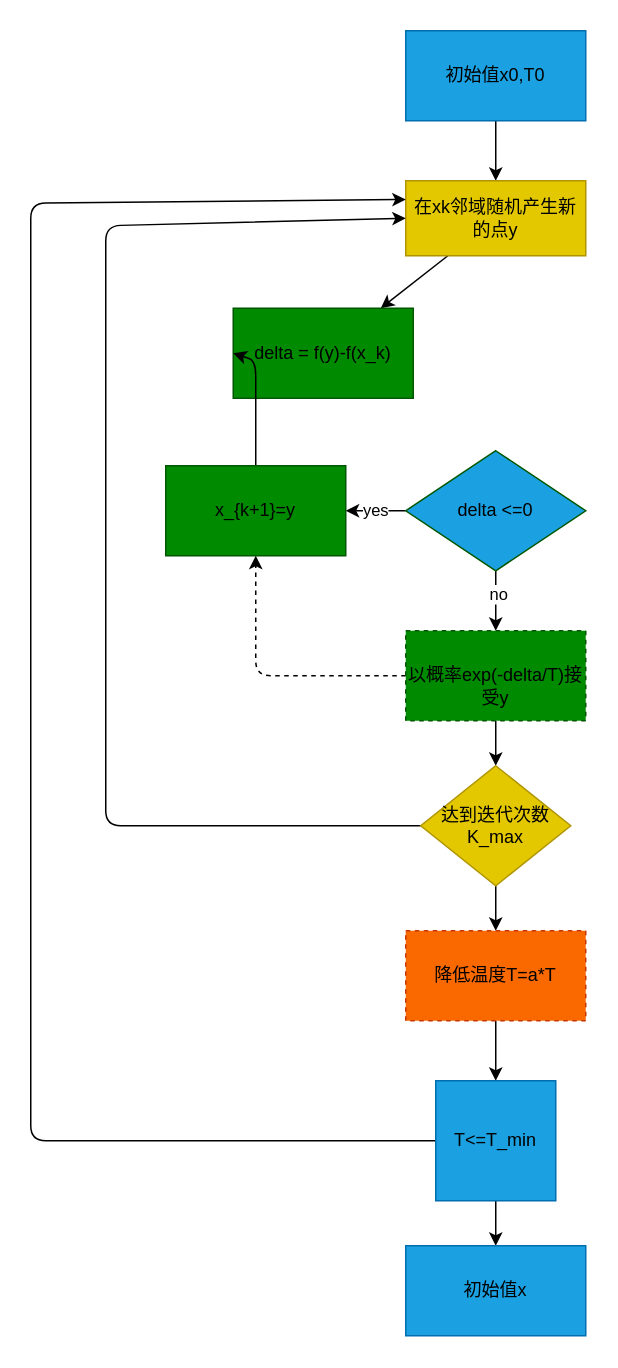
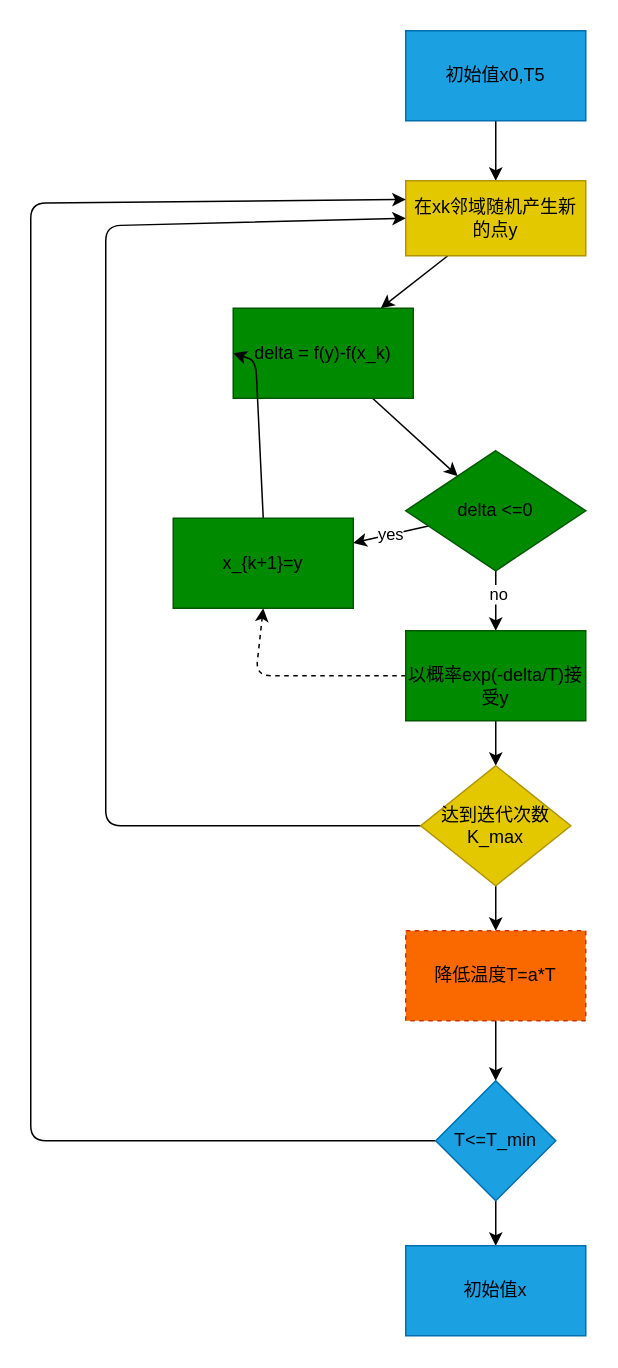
node "初始值x0,T0": label "初始值x0,T0" -> "初始值x0,T5"
edge "delta = f(y)-f(x_k)" -> "delta <=0": added
node "x_{k+1}=y": moved (256, 511) -> (263, 563)
node "delta <=0": fillcolor #1ba1e2 -> #008a00
node "以概率exp(-delta/T)接受y": style dashed -> solid
node "T<=T_min": shape rectangle -> diamond
